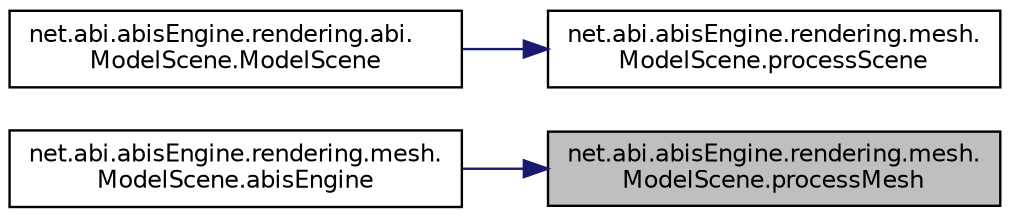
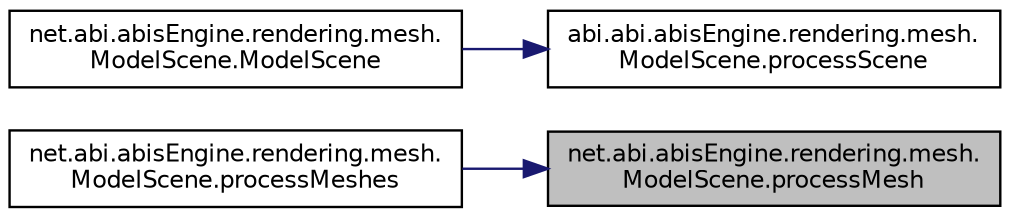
node "net.abi.abisEngine.rendering.abi. ModelScene.ModelScene": label "net.abi.abisEngine.rendering.abi. ModelScene.ModelScene" -> "net.abi.abisEngine.rendering.mesh. ModelScene.ModelScene"
node "net.abi.abisEngine.rendering.mesh. ModelScene.processScene": label "net.abi.abisEngine.rendering.mesh. ModelScene.processScene" -> "abi.abi.abisEngine.rendering.mesh. ModelScene.processScene"
node "net.abi.abisEngine.rendering.mesh. ModelScene.abisEngine": label "net.abi.abisEngine.rendering.mesh. ModelScene.abisEngine" -> "net.abi.abisEngine.rendering.mesh. ModelScene.processMeshes"
